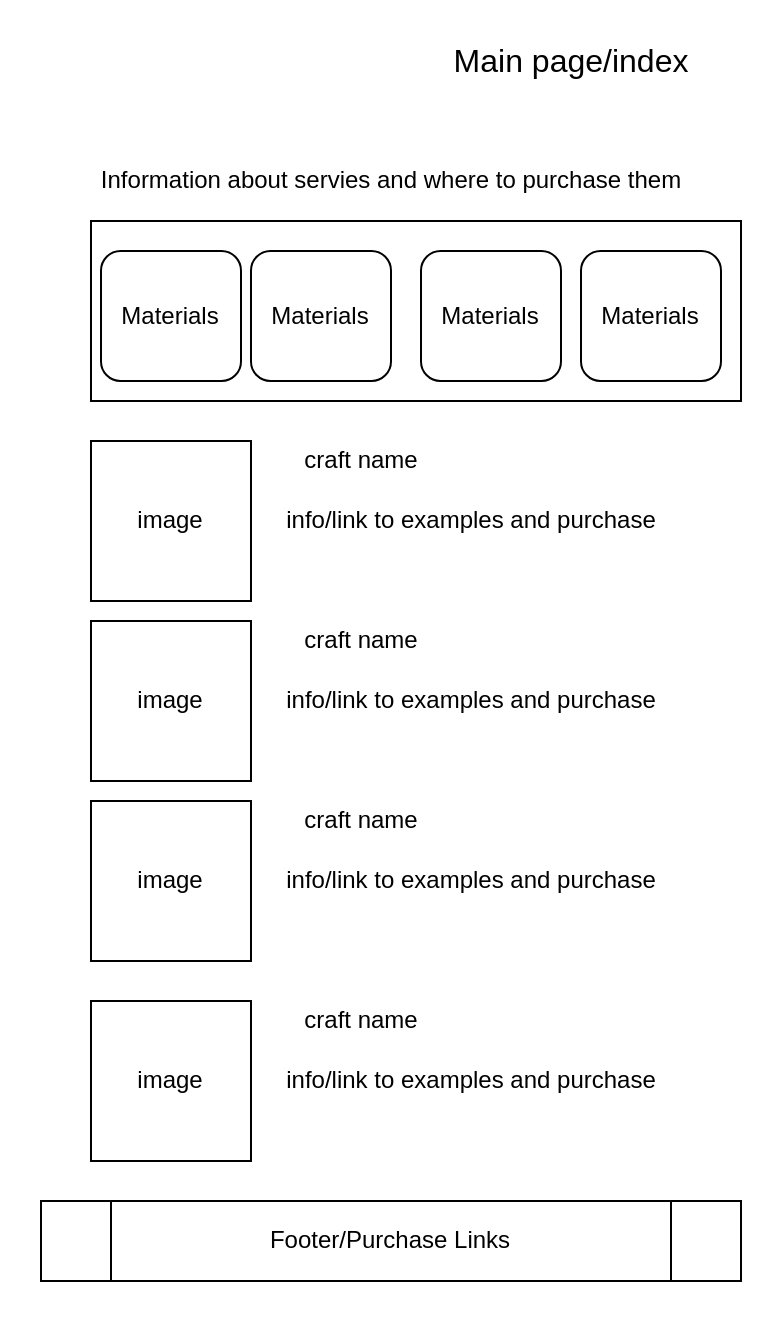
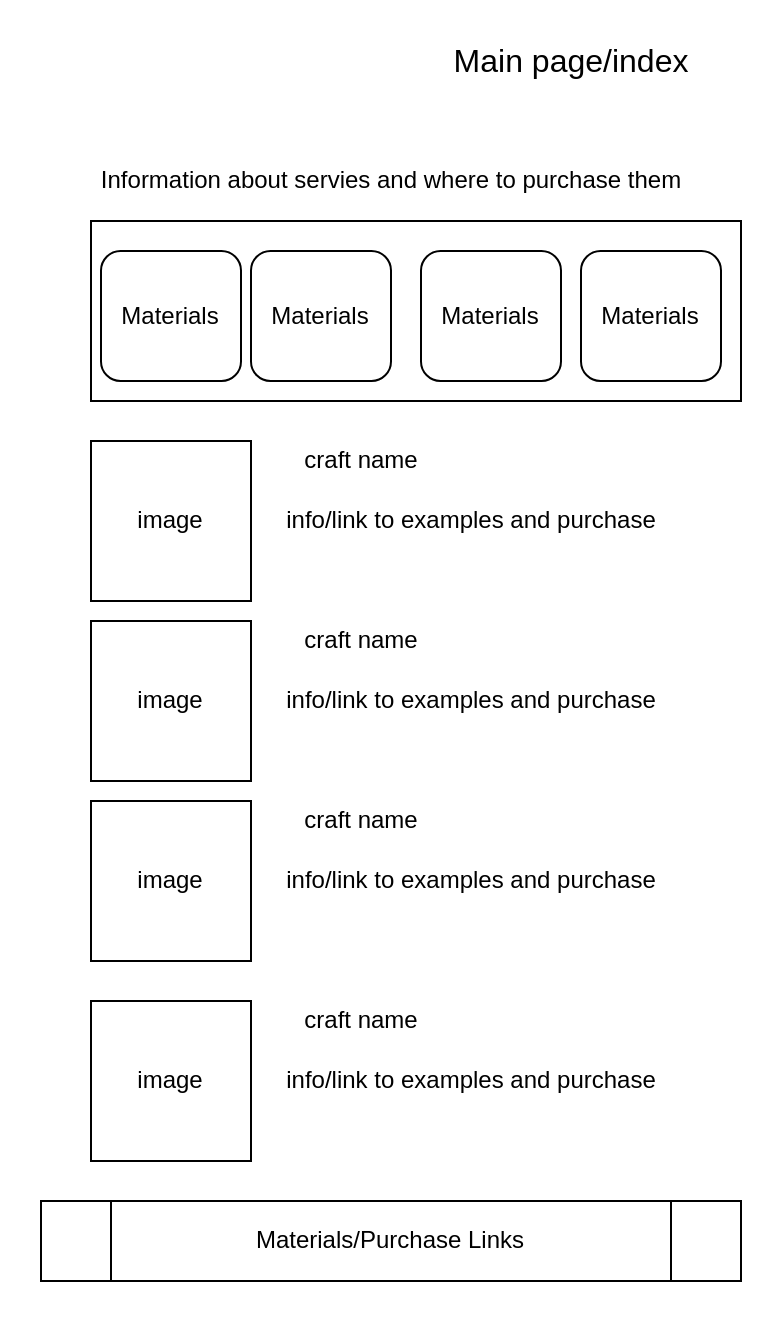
node "Footer/Purchase Links": label "Footer/Purchase Links" -> "Materials/Purchase Links"
